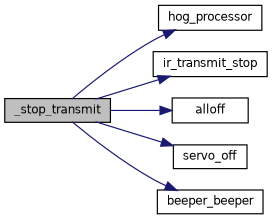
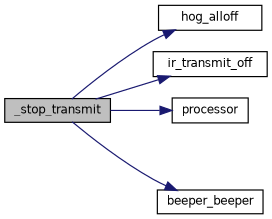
node "hog_processor": label "hog_processor" -> "hog_alloff"
node "ir_transmit_stop": label "ir_transmit_stop" -> "ir_transmit_off"
node "alloff": label "alloff" -> "processor"
node "servo_off": removed
